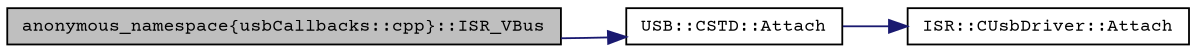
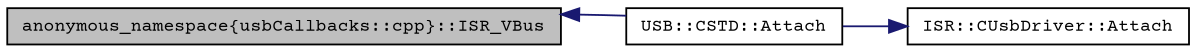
edge "anonymous_namespace{usbCallbacks::cpp}::ISR_VBus" -> "USB::CSTD::Attach": reversed
